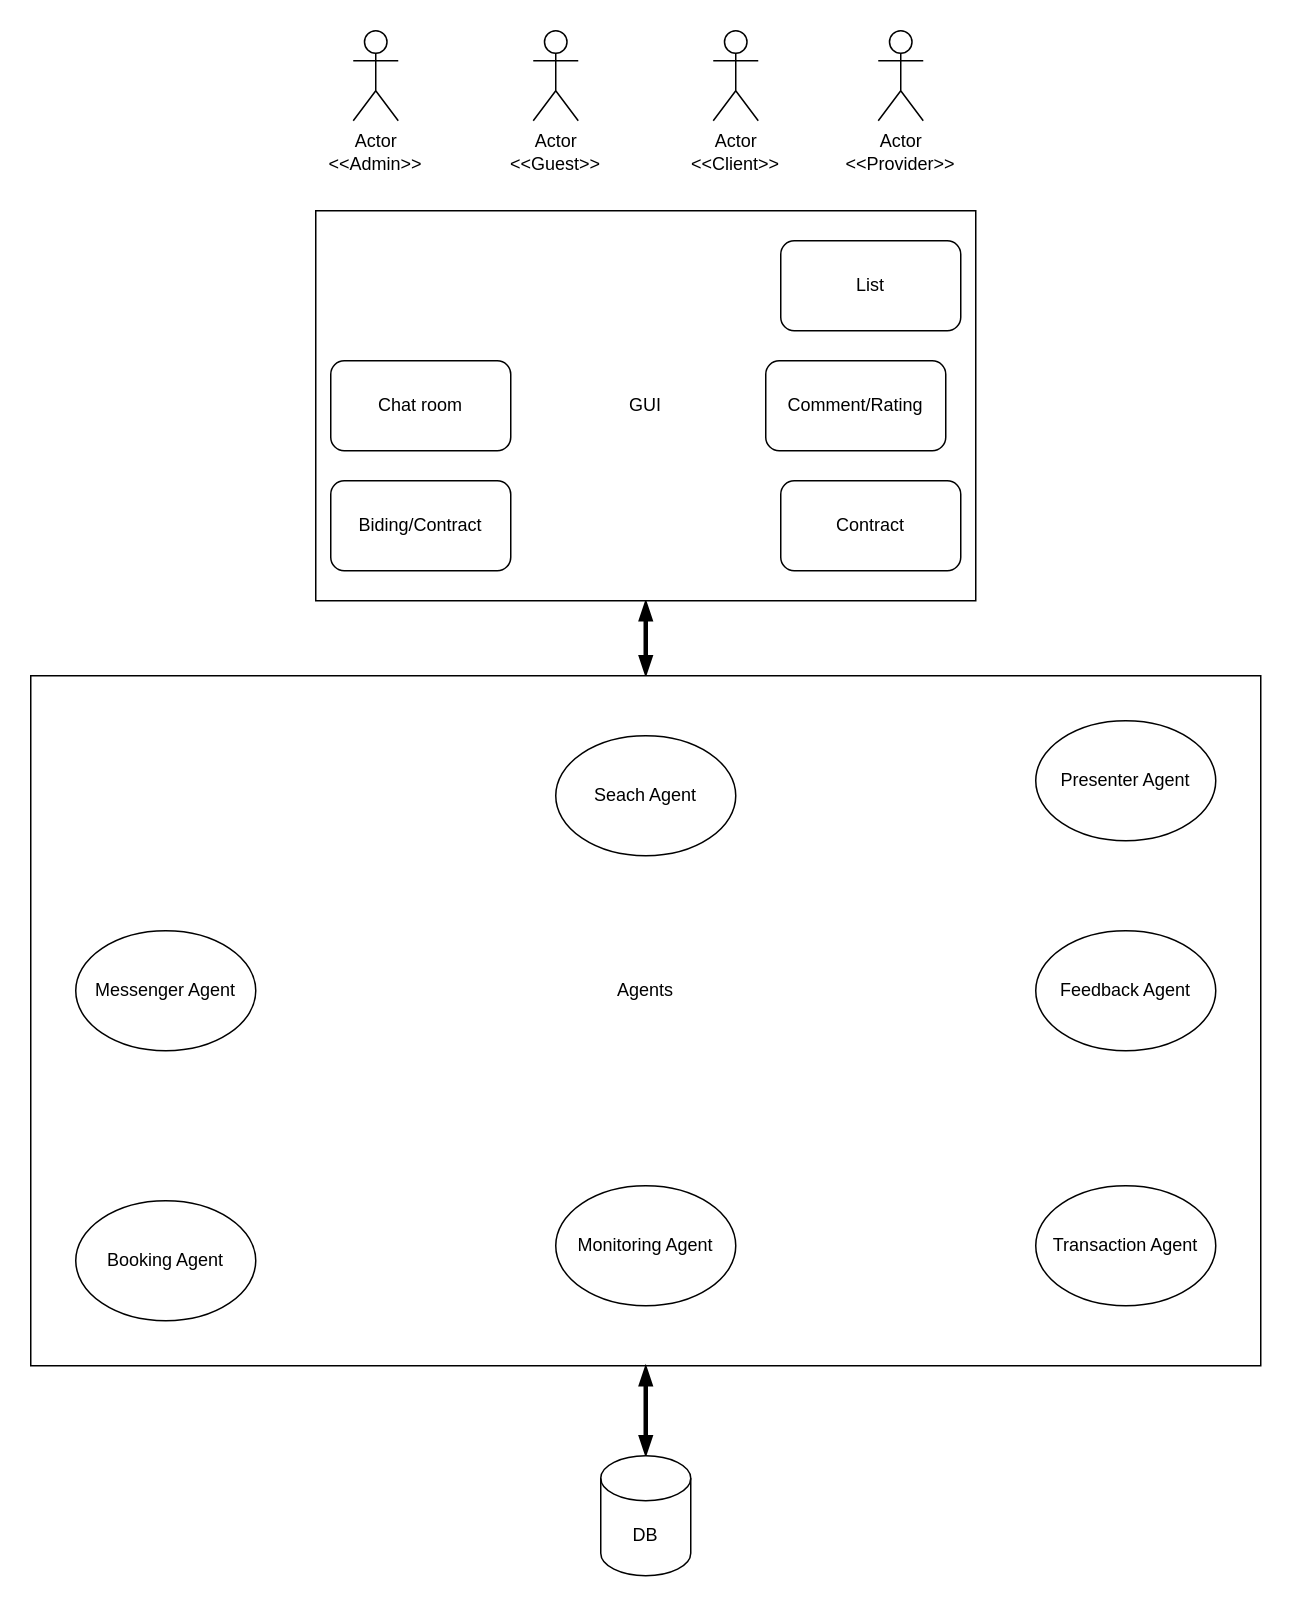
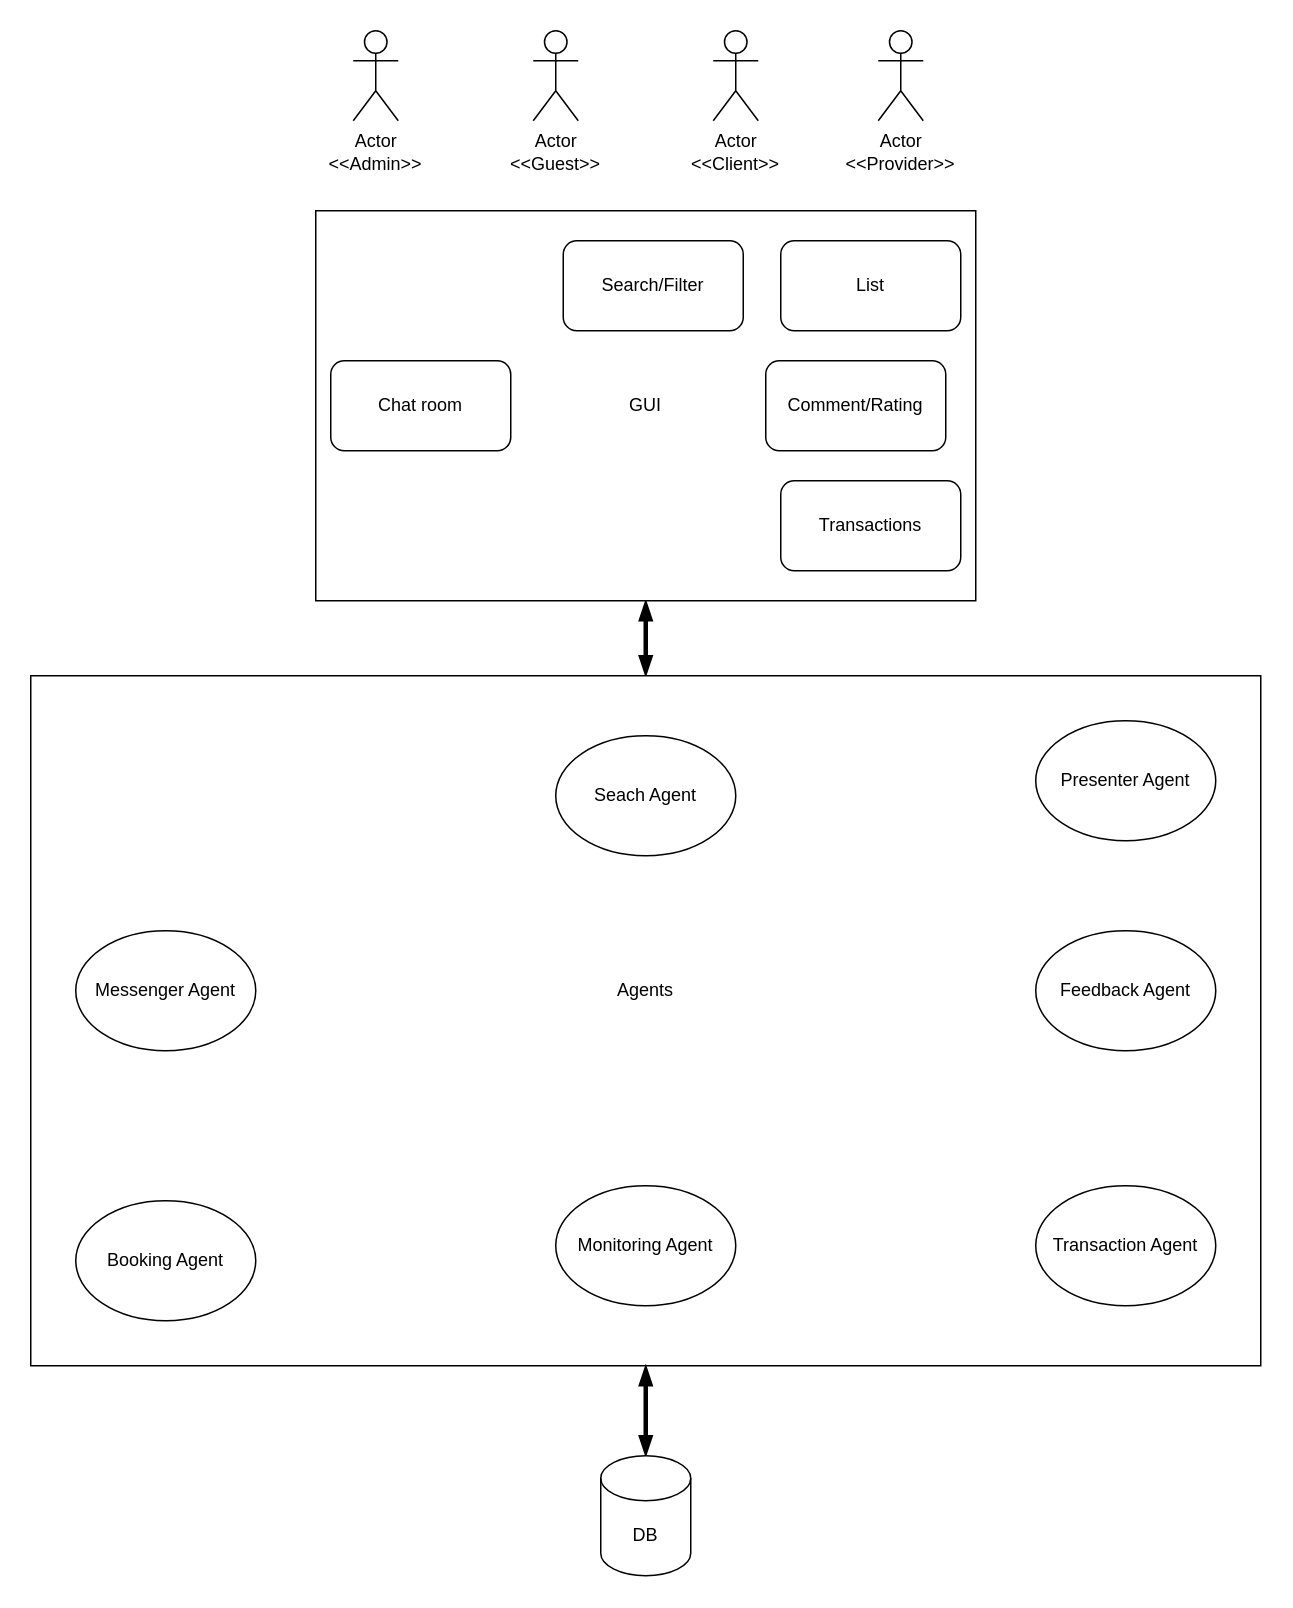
node "Search/Filter": added
node "Biding/Contract": removed
node "Contract": label "Contract" -> "Transactions"
